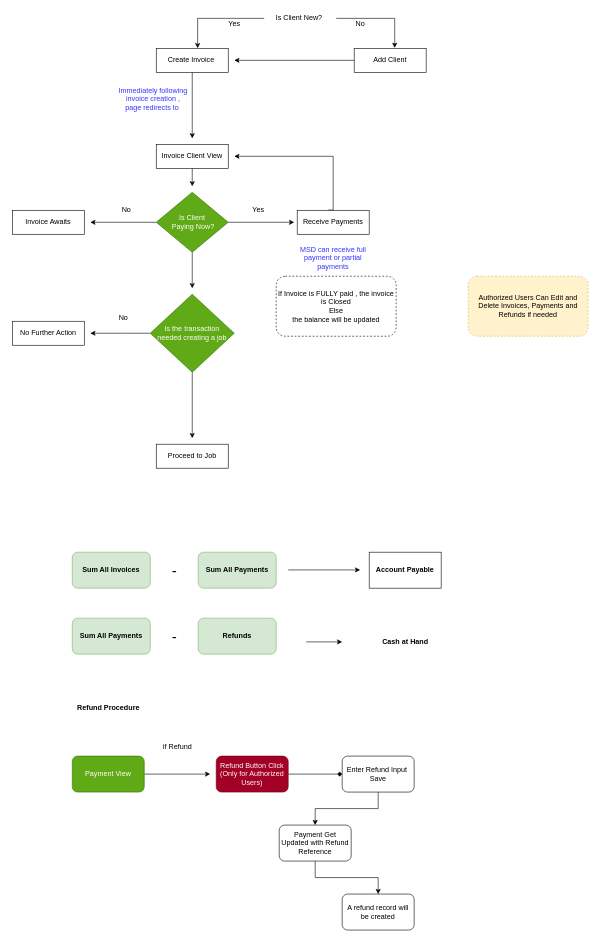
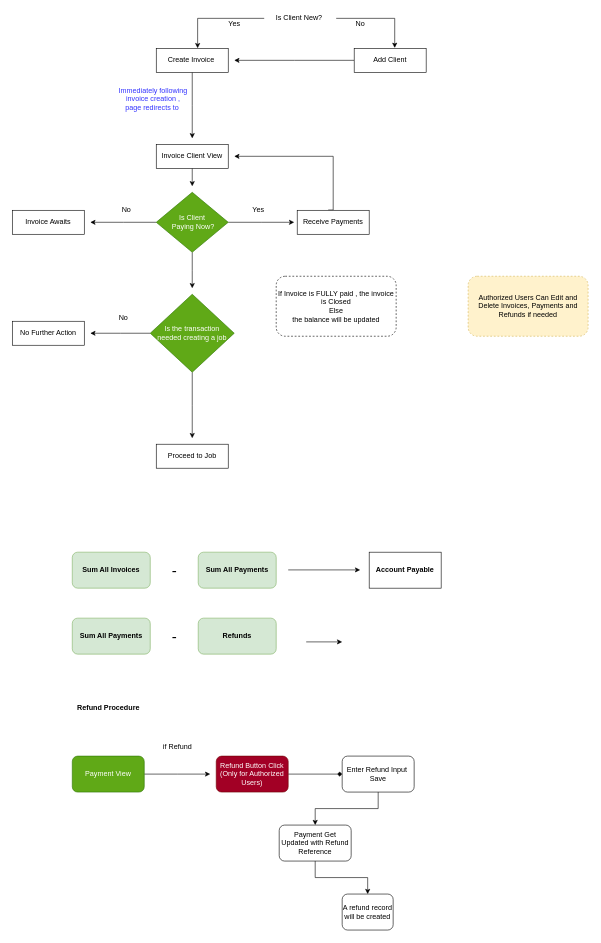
node "MSD can receive full payment or partial payments": removed
node "Cash at Hand": removed
node "A refund record will be created": size 72x36 -> 51x36
